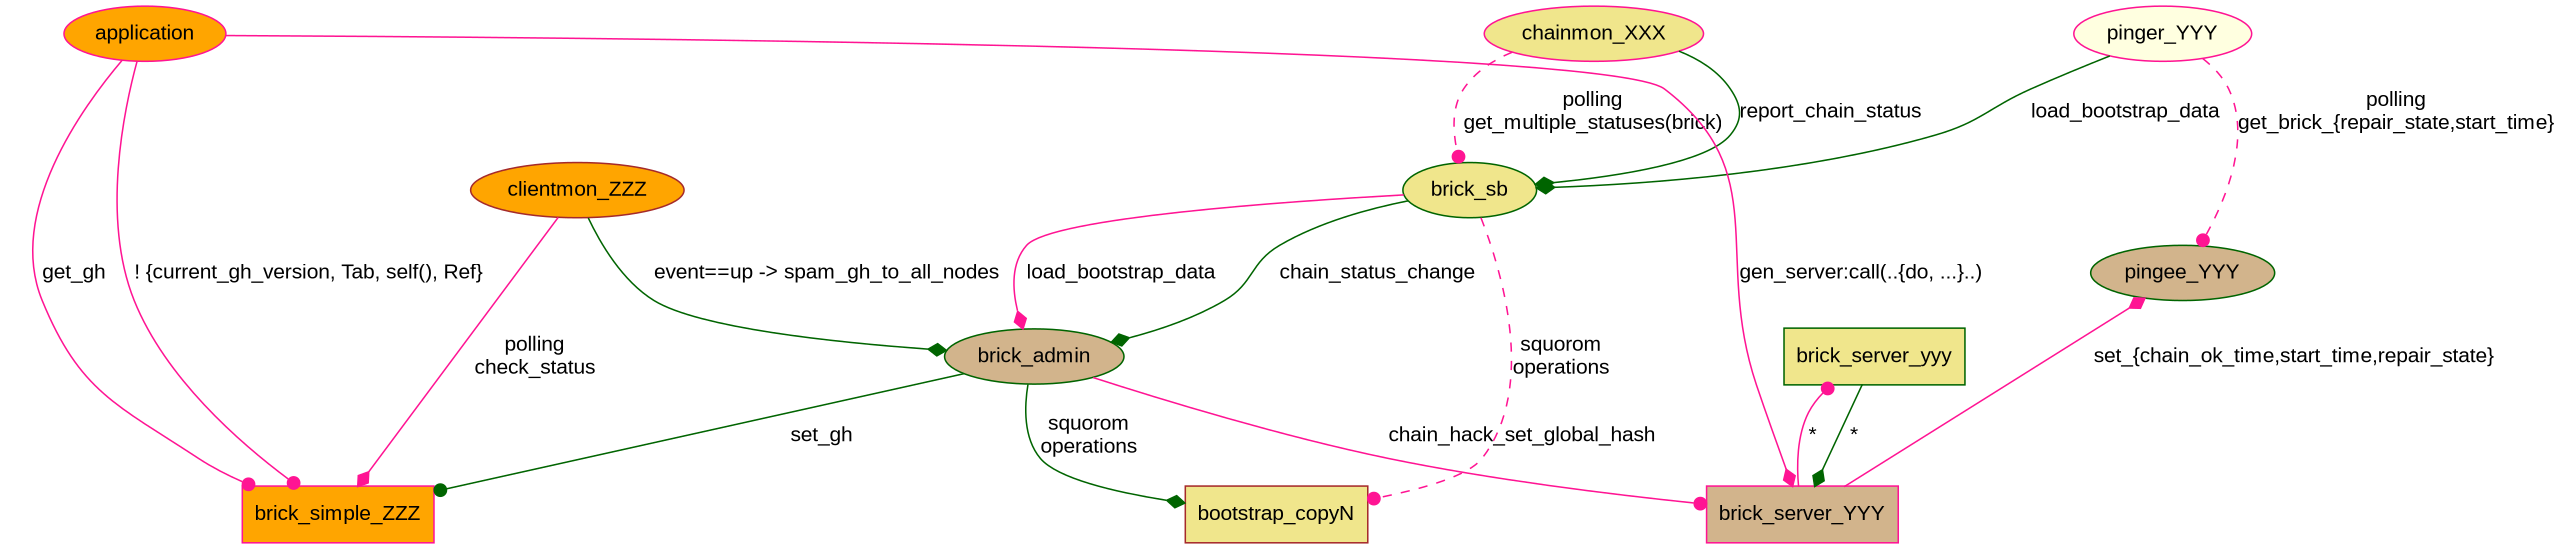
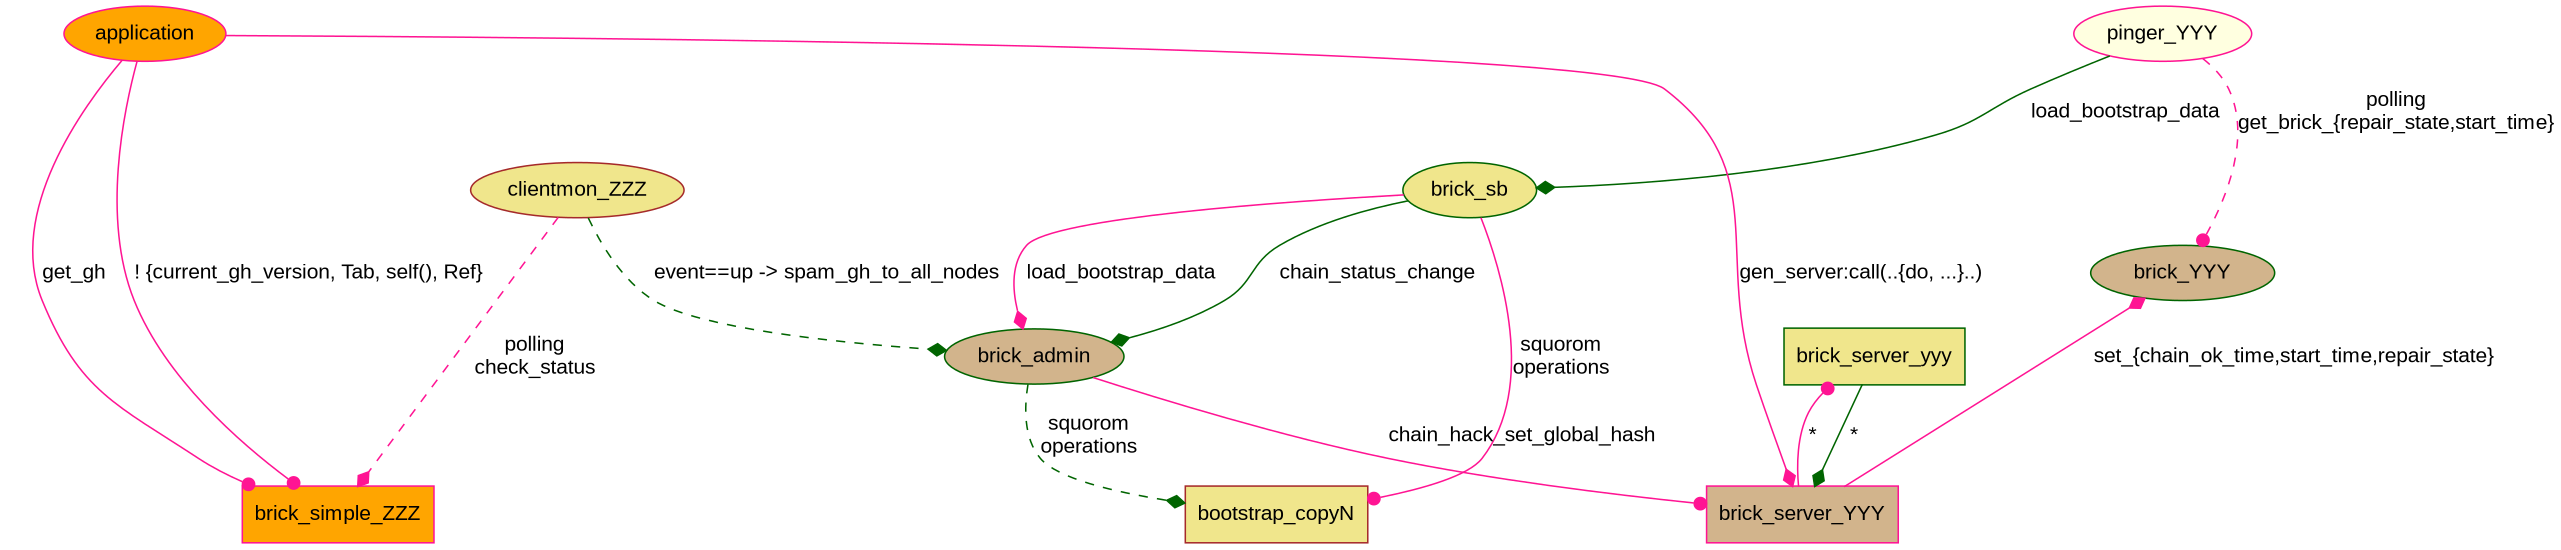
node "chainmon_XXX": removed
node "clientmon_ZZZ": fillcolor orange -> khaki
node "pingee_YYY": label "pingee_YYY" -> "brick_YYY"
edge "clientmon_ZZZ" -> "brick_admin": style solid -> dashed
edge "clientmon_ZZZ" -> "brick_simple_ZZZ": style solid -> dashed
edge "brick_sb" -> "bootstrap_copyN": style dashed -> solid
edge "brick_admin" -> "brick_simple_ZZZ": removed, label "set_gh"
edge "brick_admin" -> "bootstrap_copyN": style solid -> dashed
